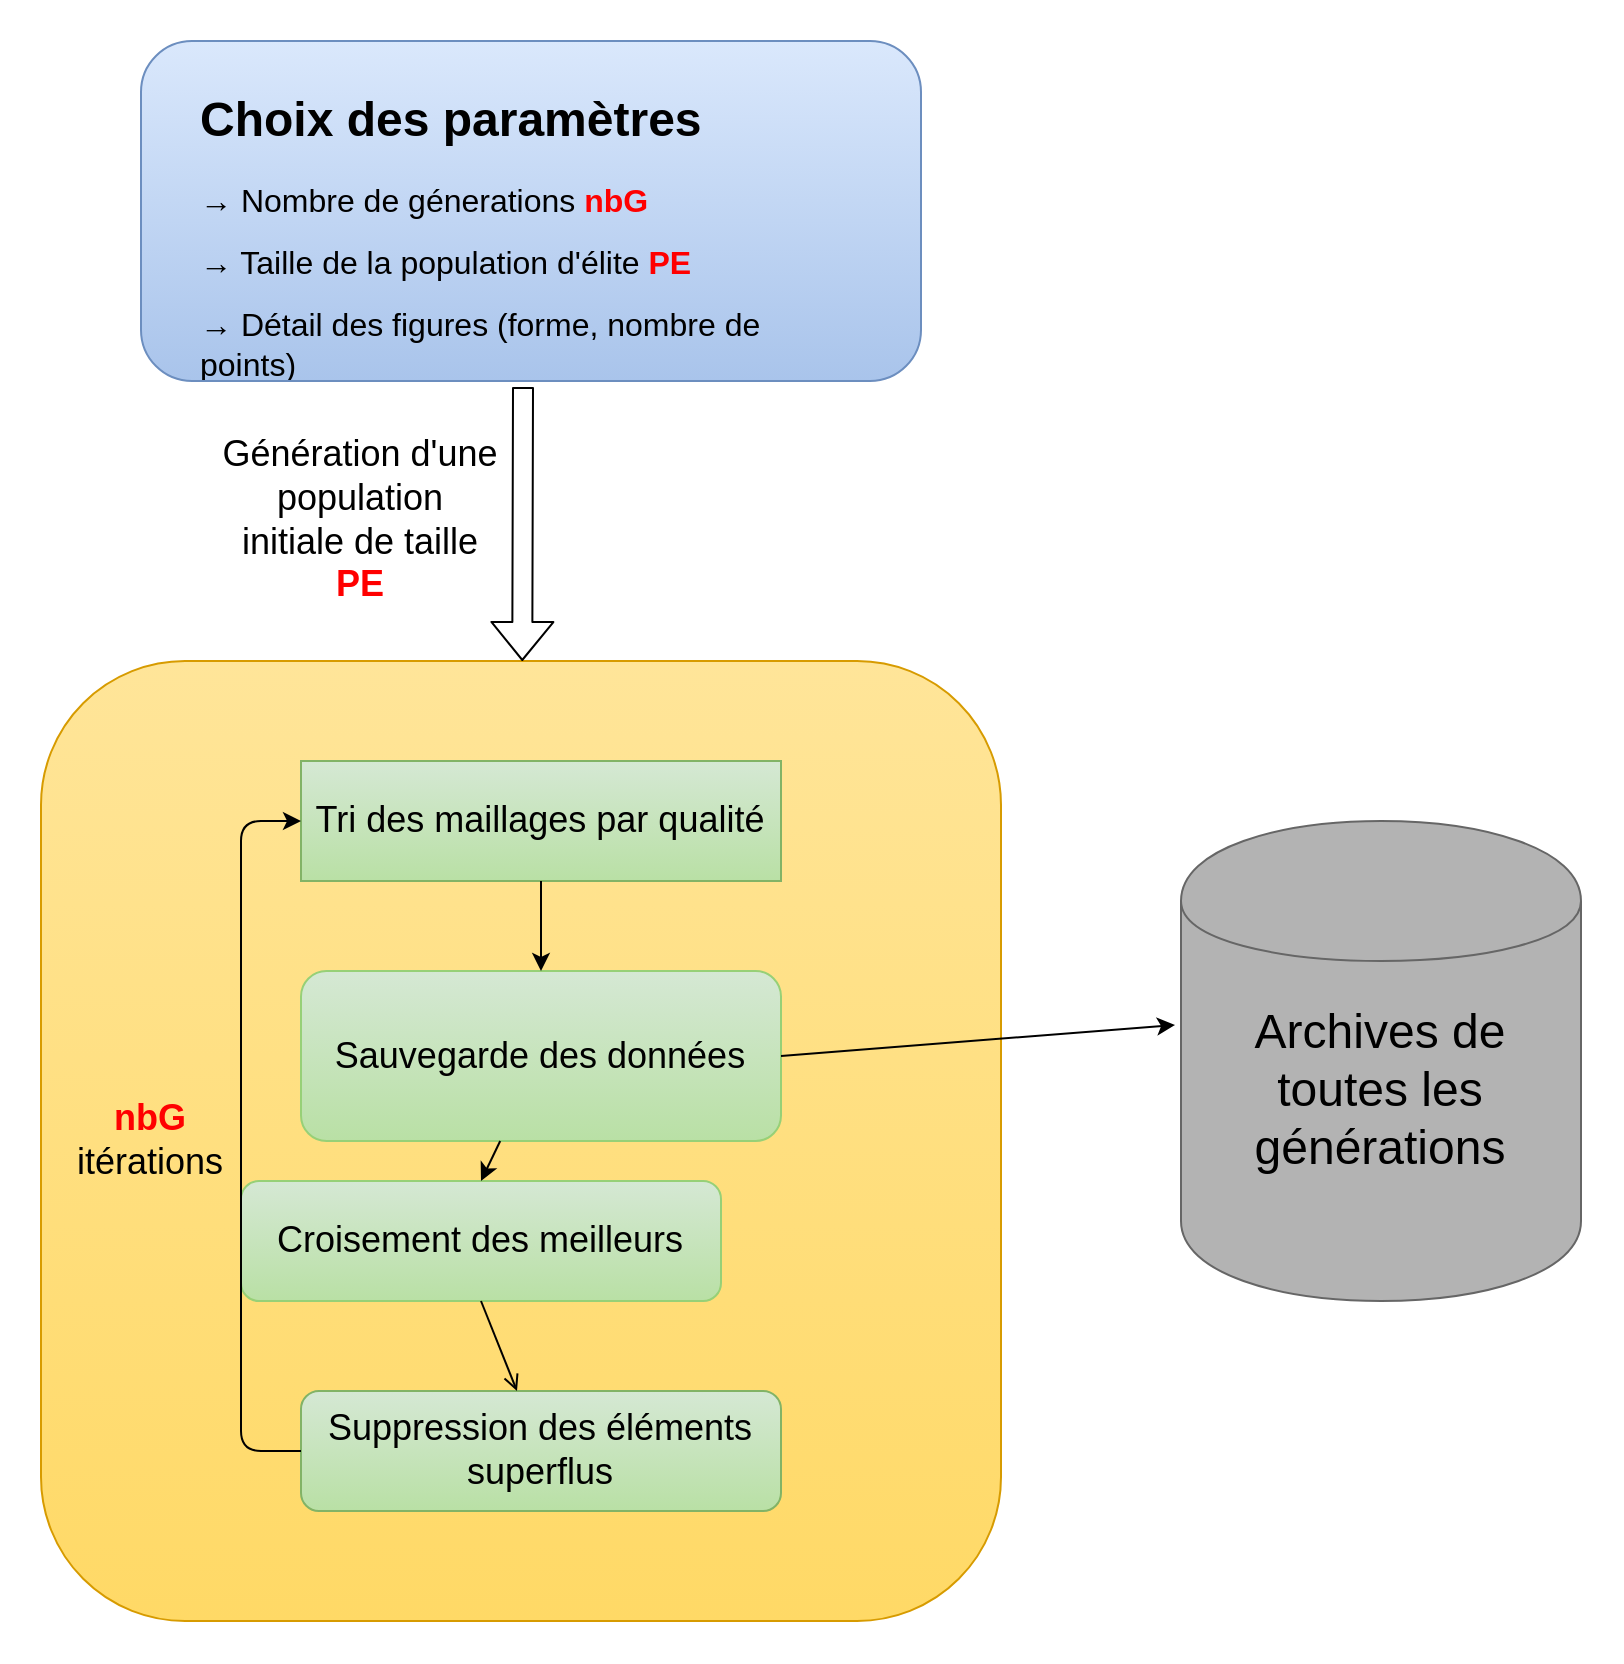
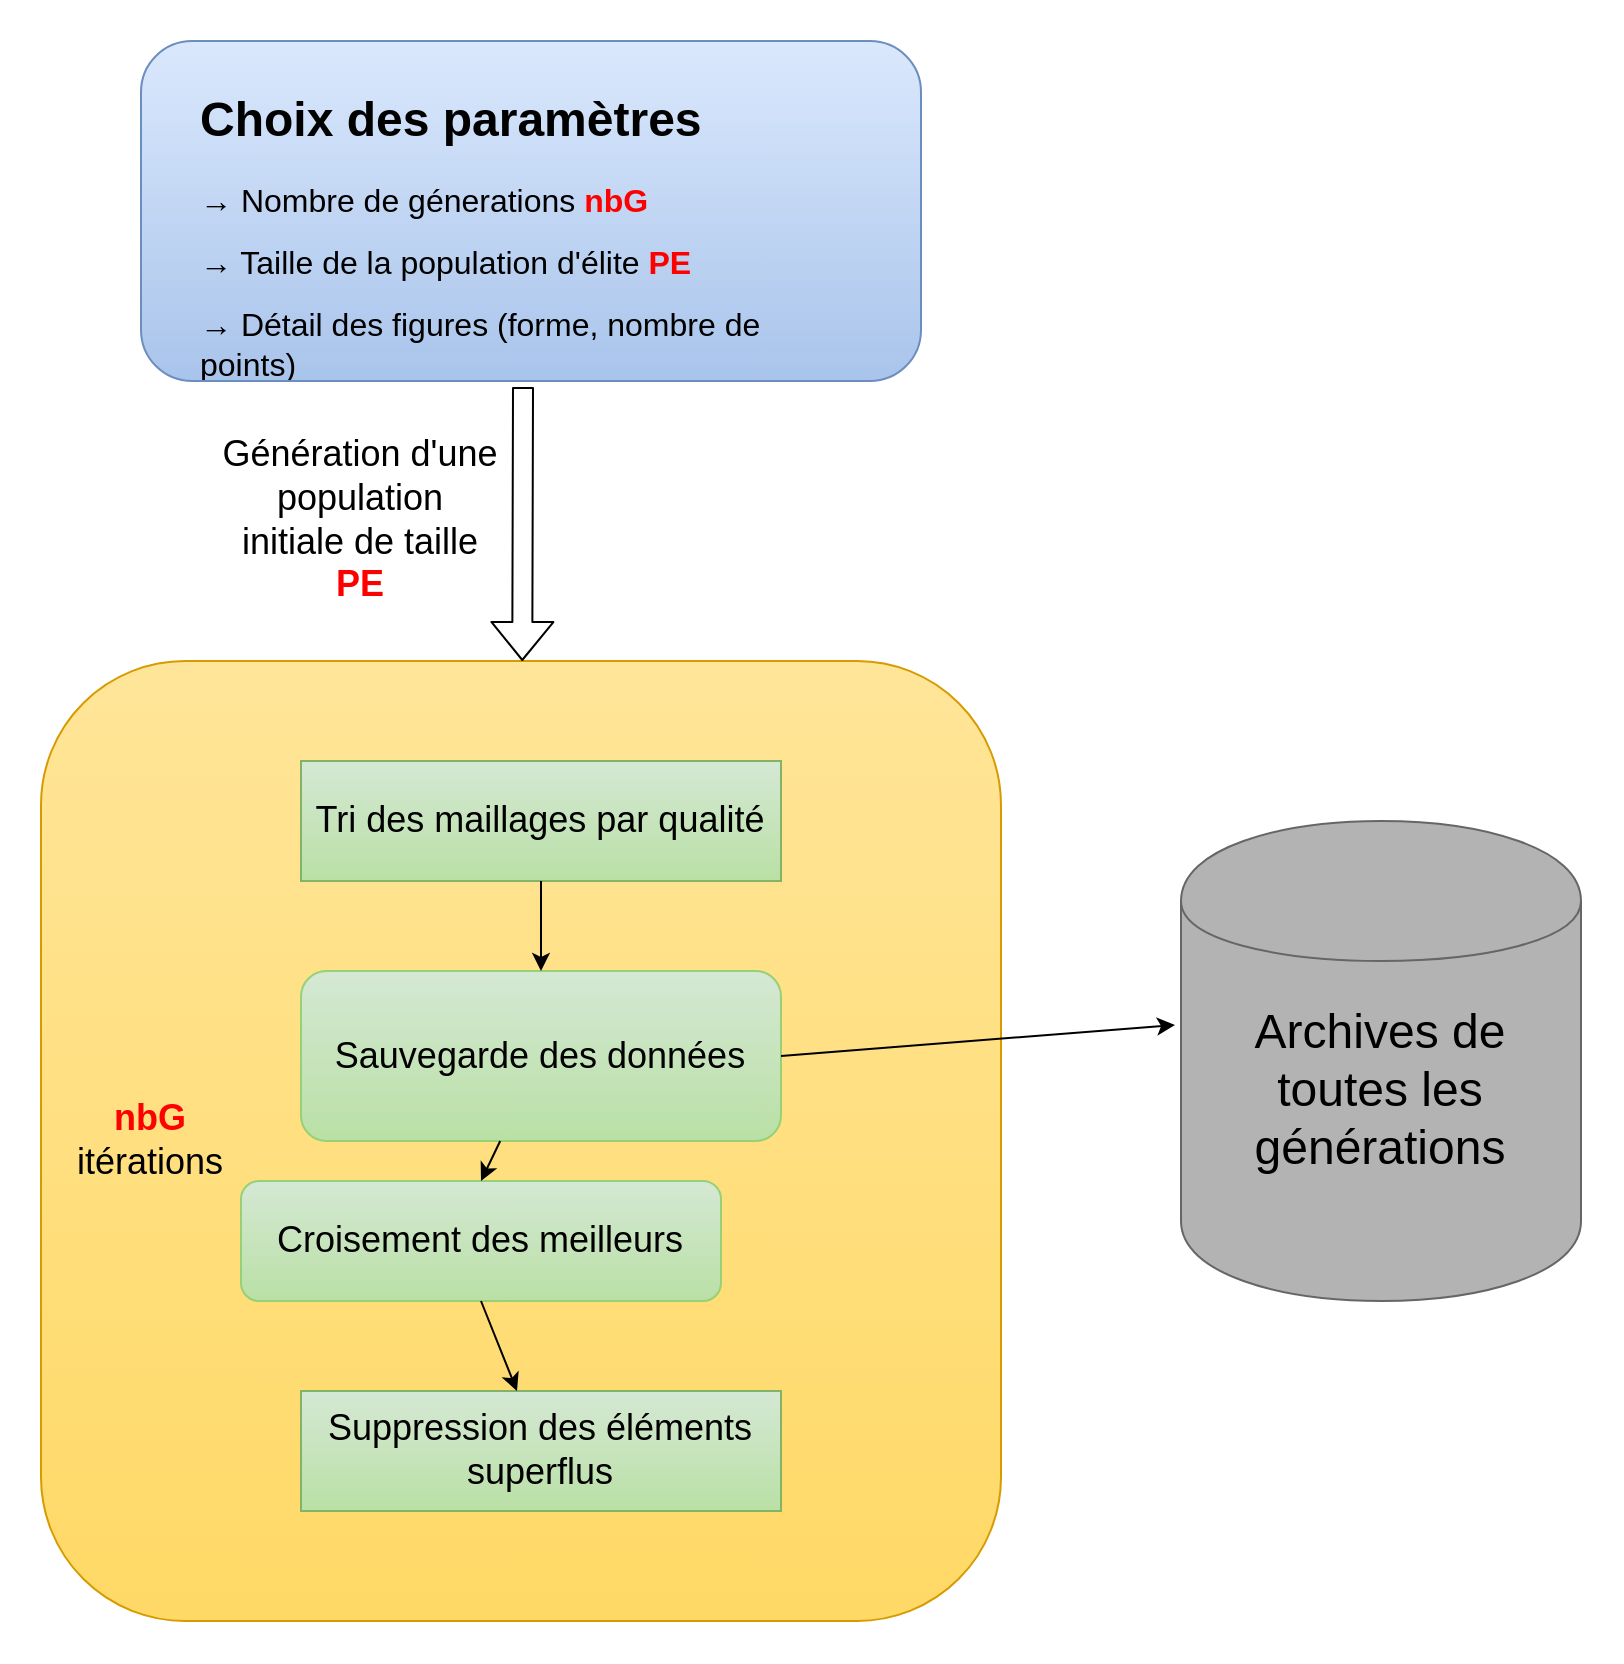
edge "Suppression des éléments superflus" -> "Tri des maillages par qualité": removed
edge "Croisement des meilleurs" -> "Suppression des éléments superflus": arrowhead open -> classic
node "Suppression des éléments superflus": shape rounded rectangle -> rectangle
